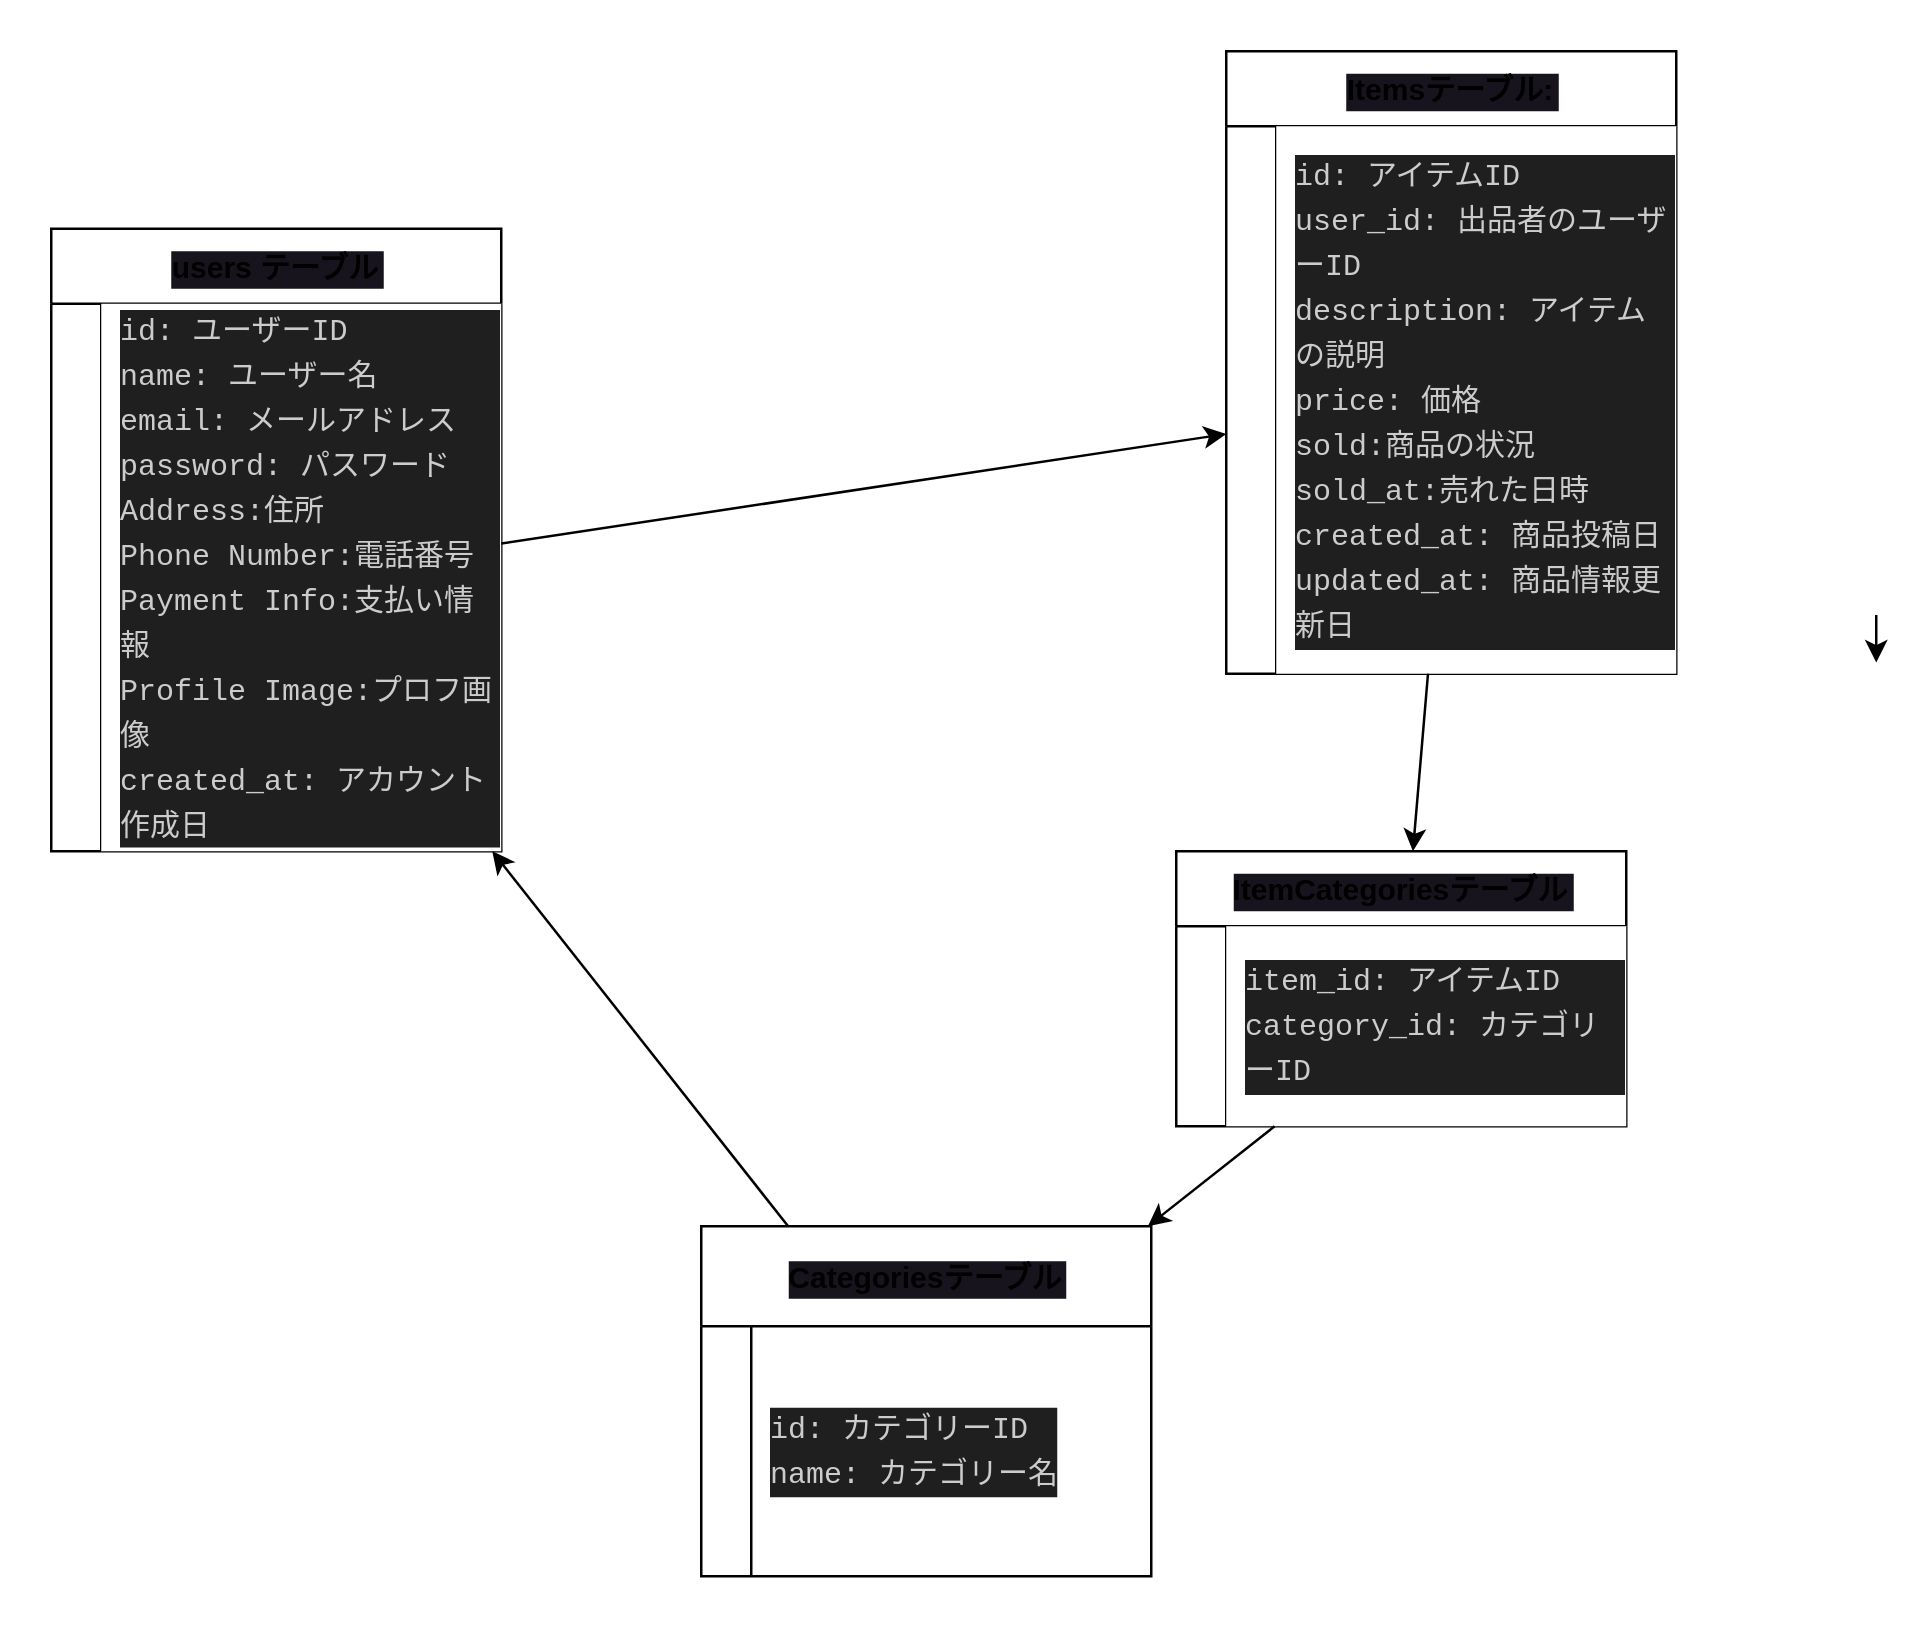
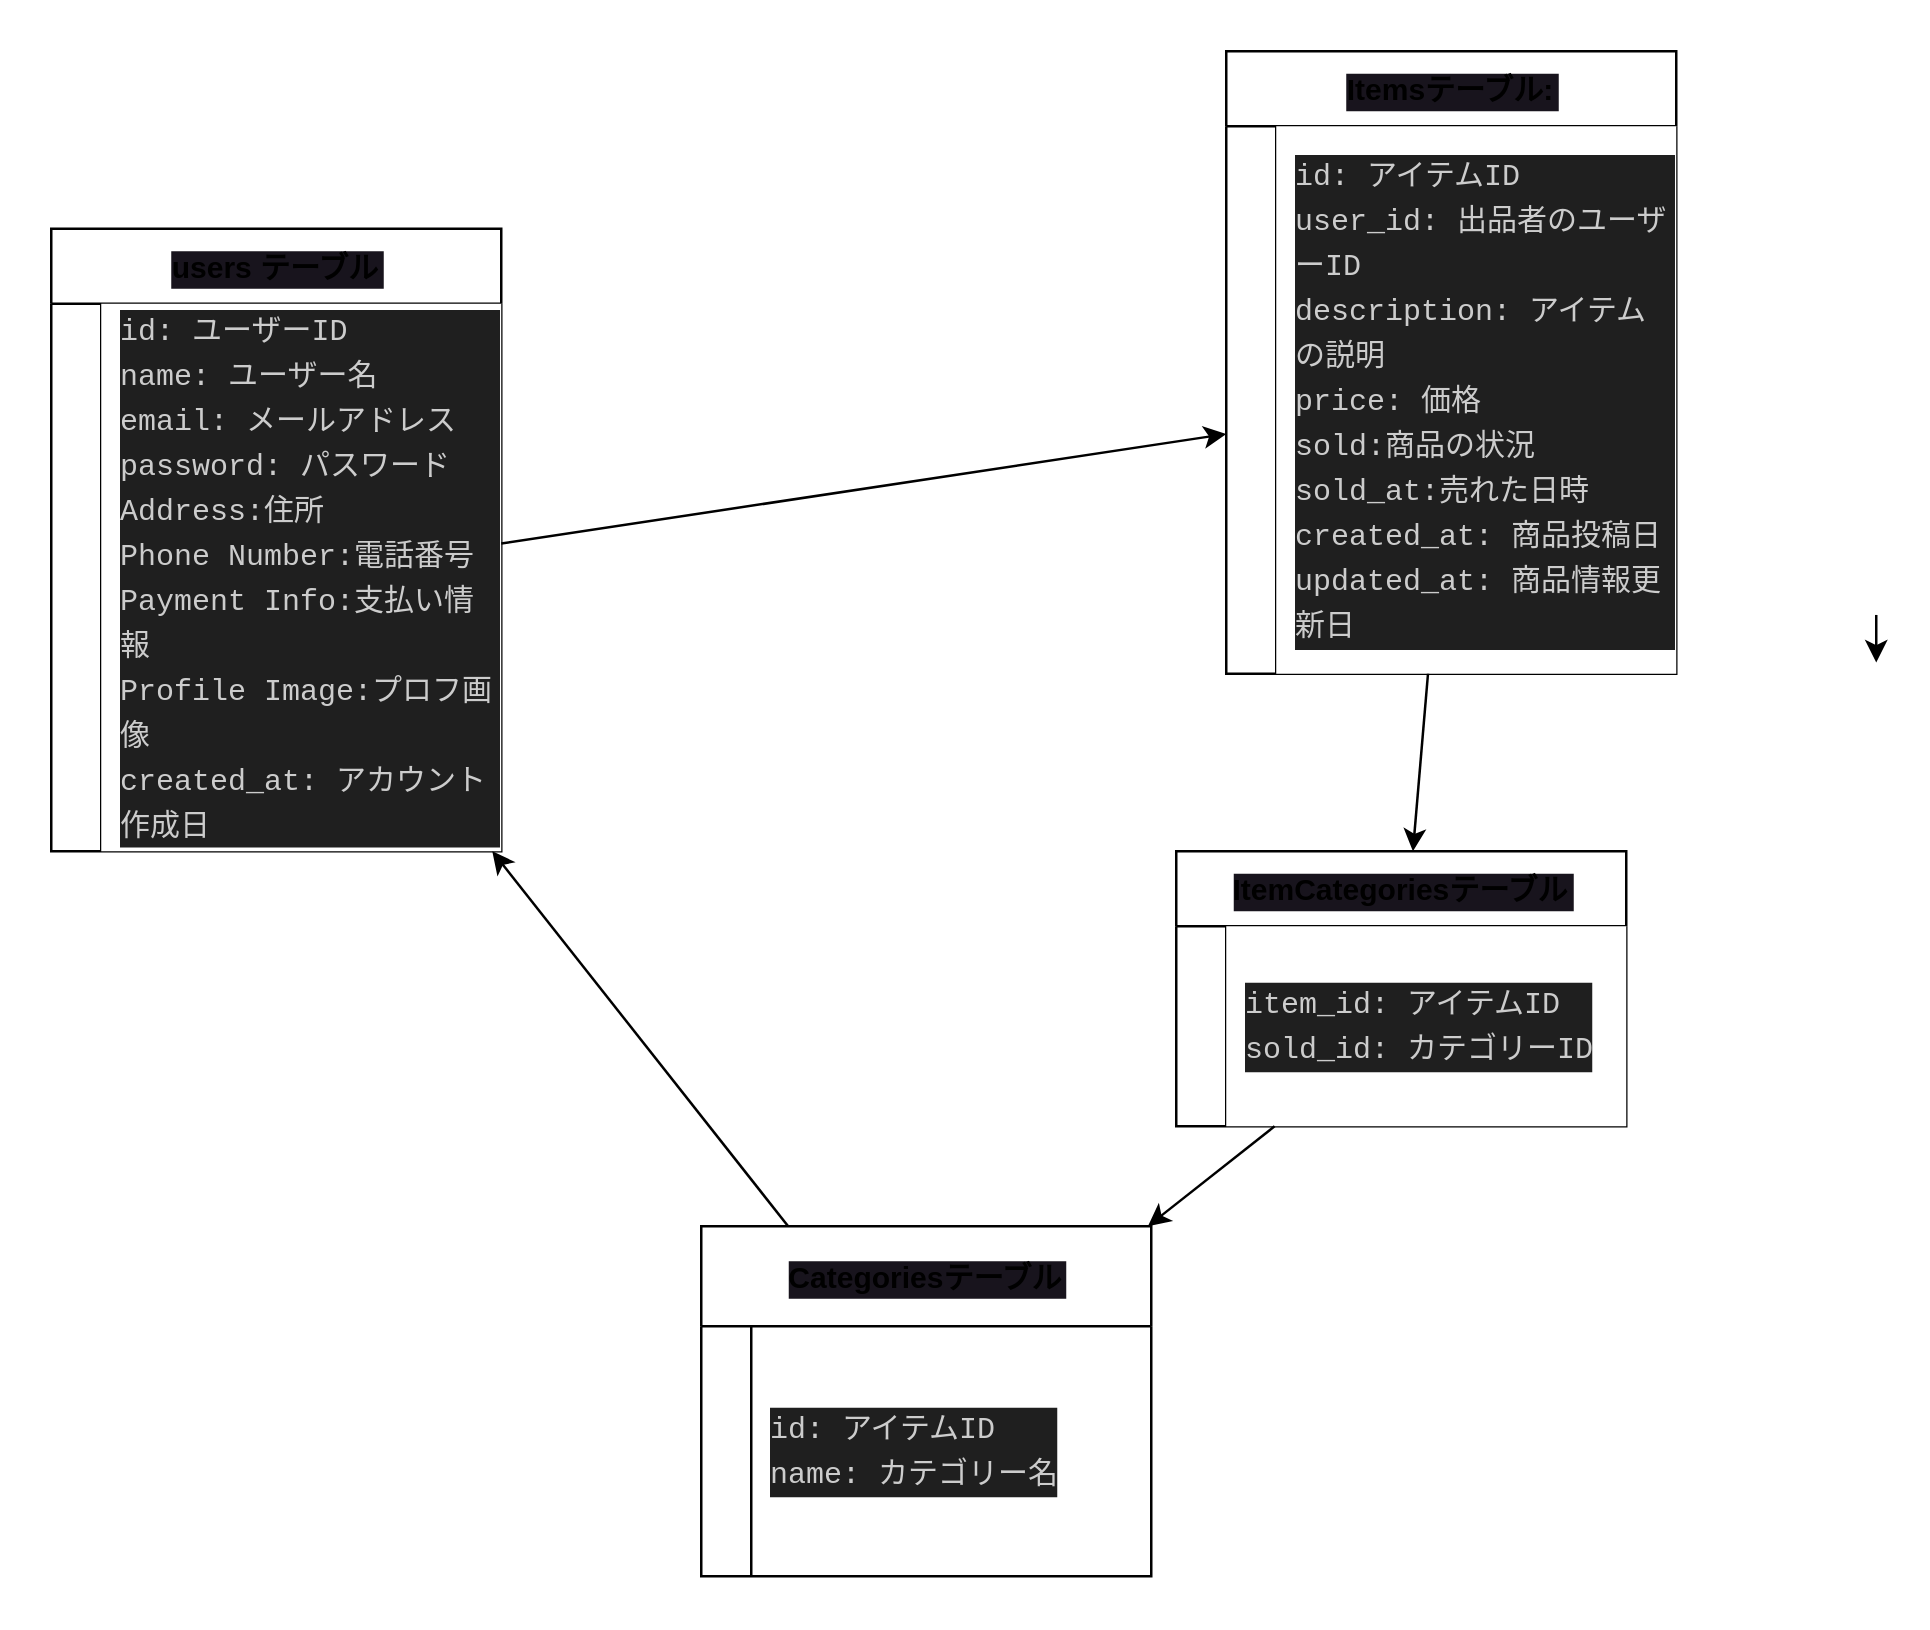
node "item_id: アイテムID category_id: カテゴリーID": label "item_id: アイテムID category_id: カテゴリーID" -> "item_id: アイテムID sold_id: カテゴリーID"
node "id: カテゴリーID name: カテゴリー名": label "id: カテゴリーID name: カテゴリー名" -> "id: アイテムID name: カテゴリー名"
